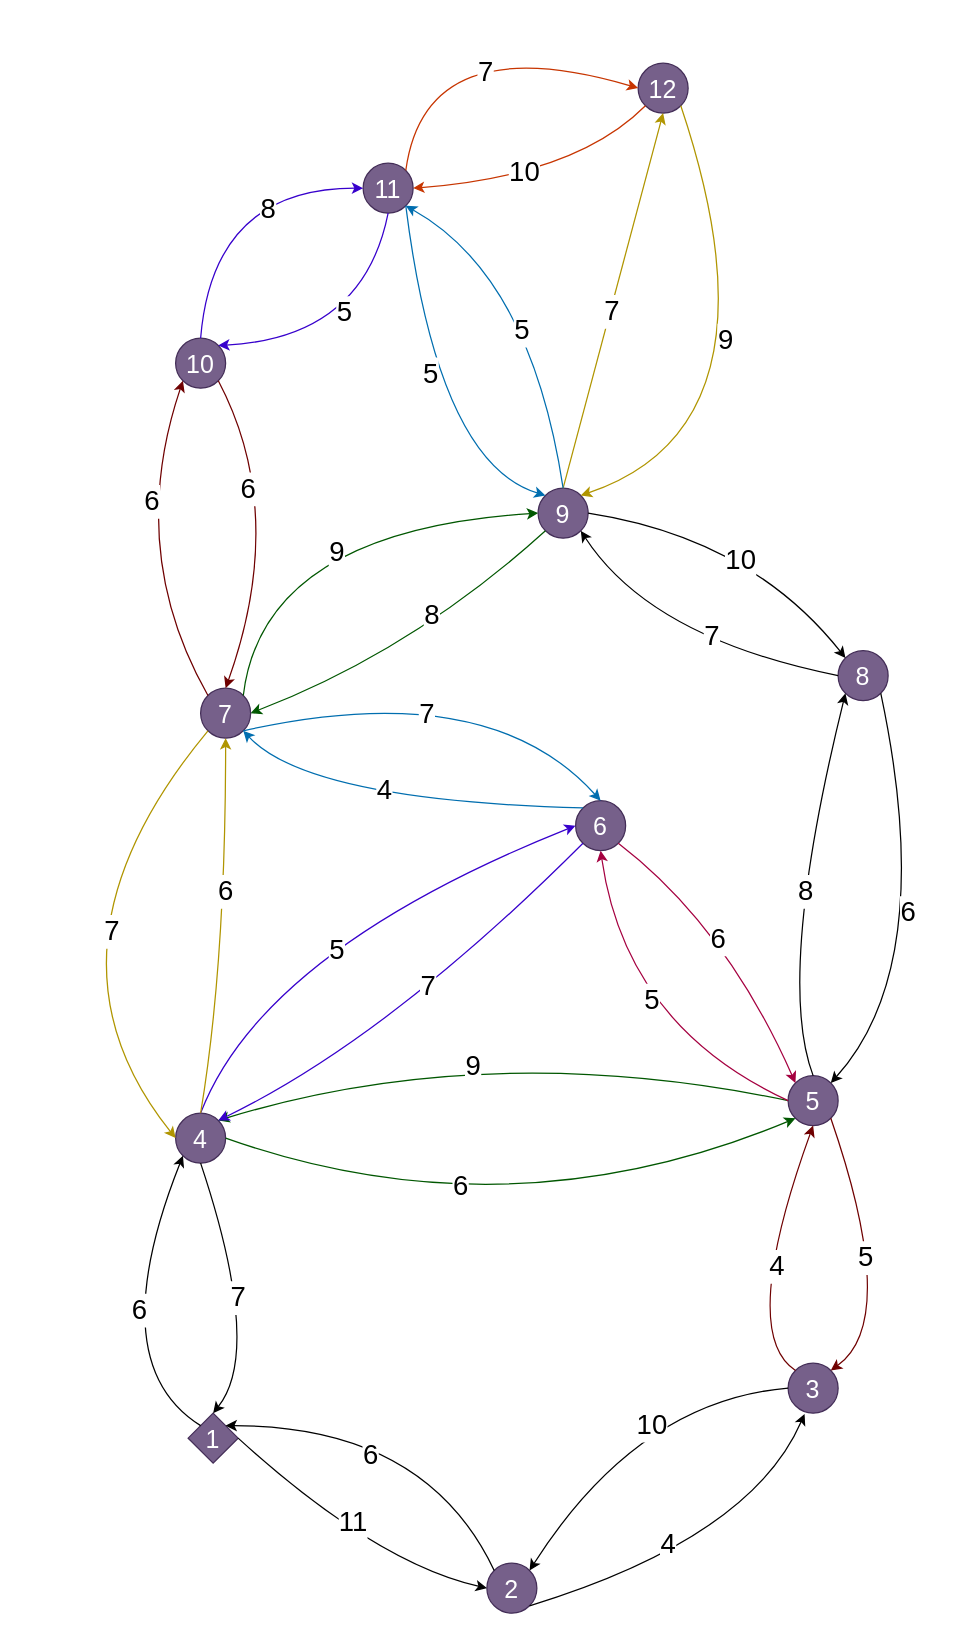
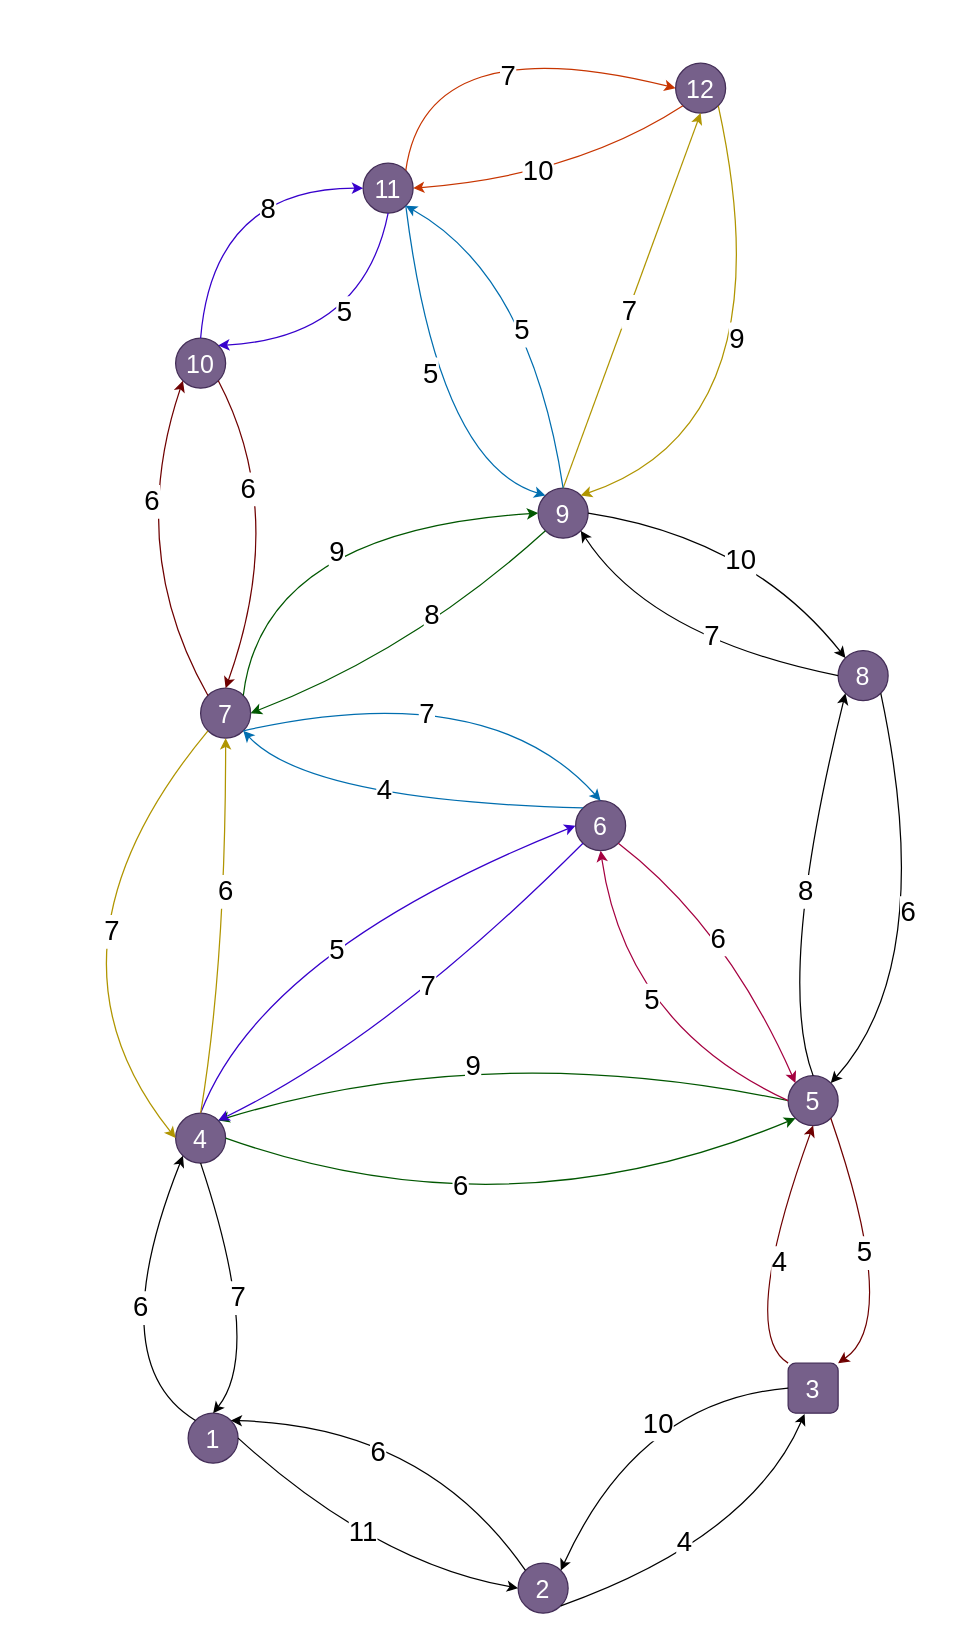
node "12": moved (663, 88) -> (701, 88)
node "3": shape ellipse -> rounded rectangle
node "1": shape diamond -> ellipse
node "2": moved (512, 1588) -> (543, 1588)
